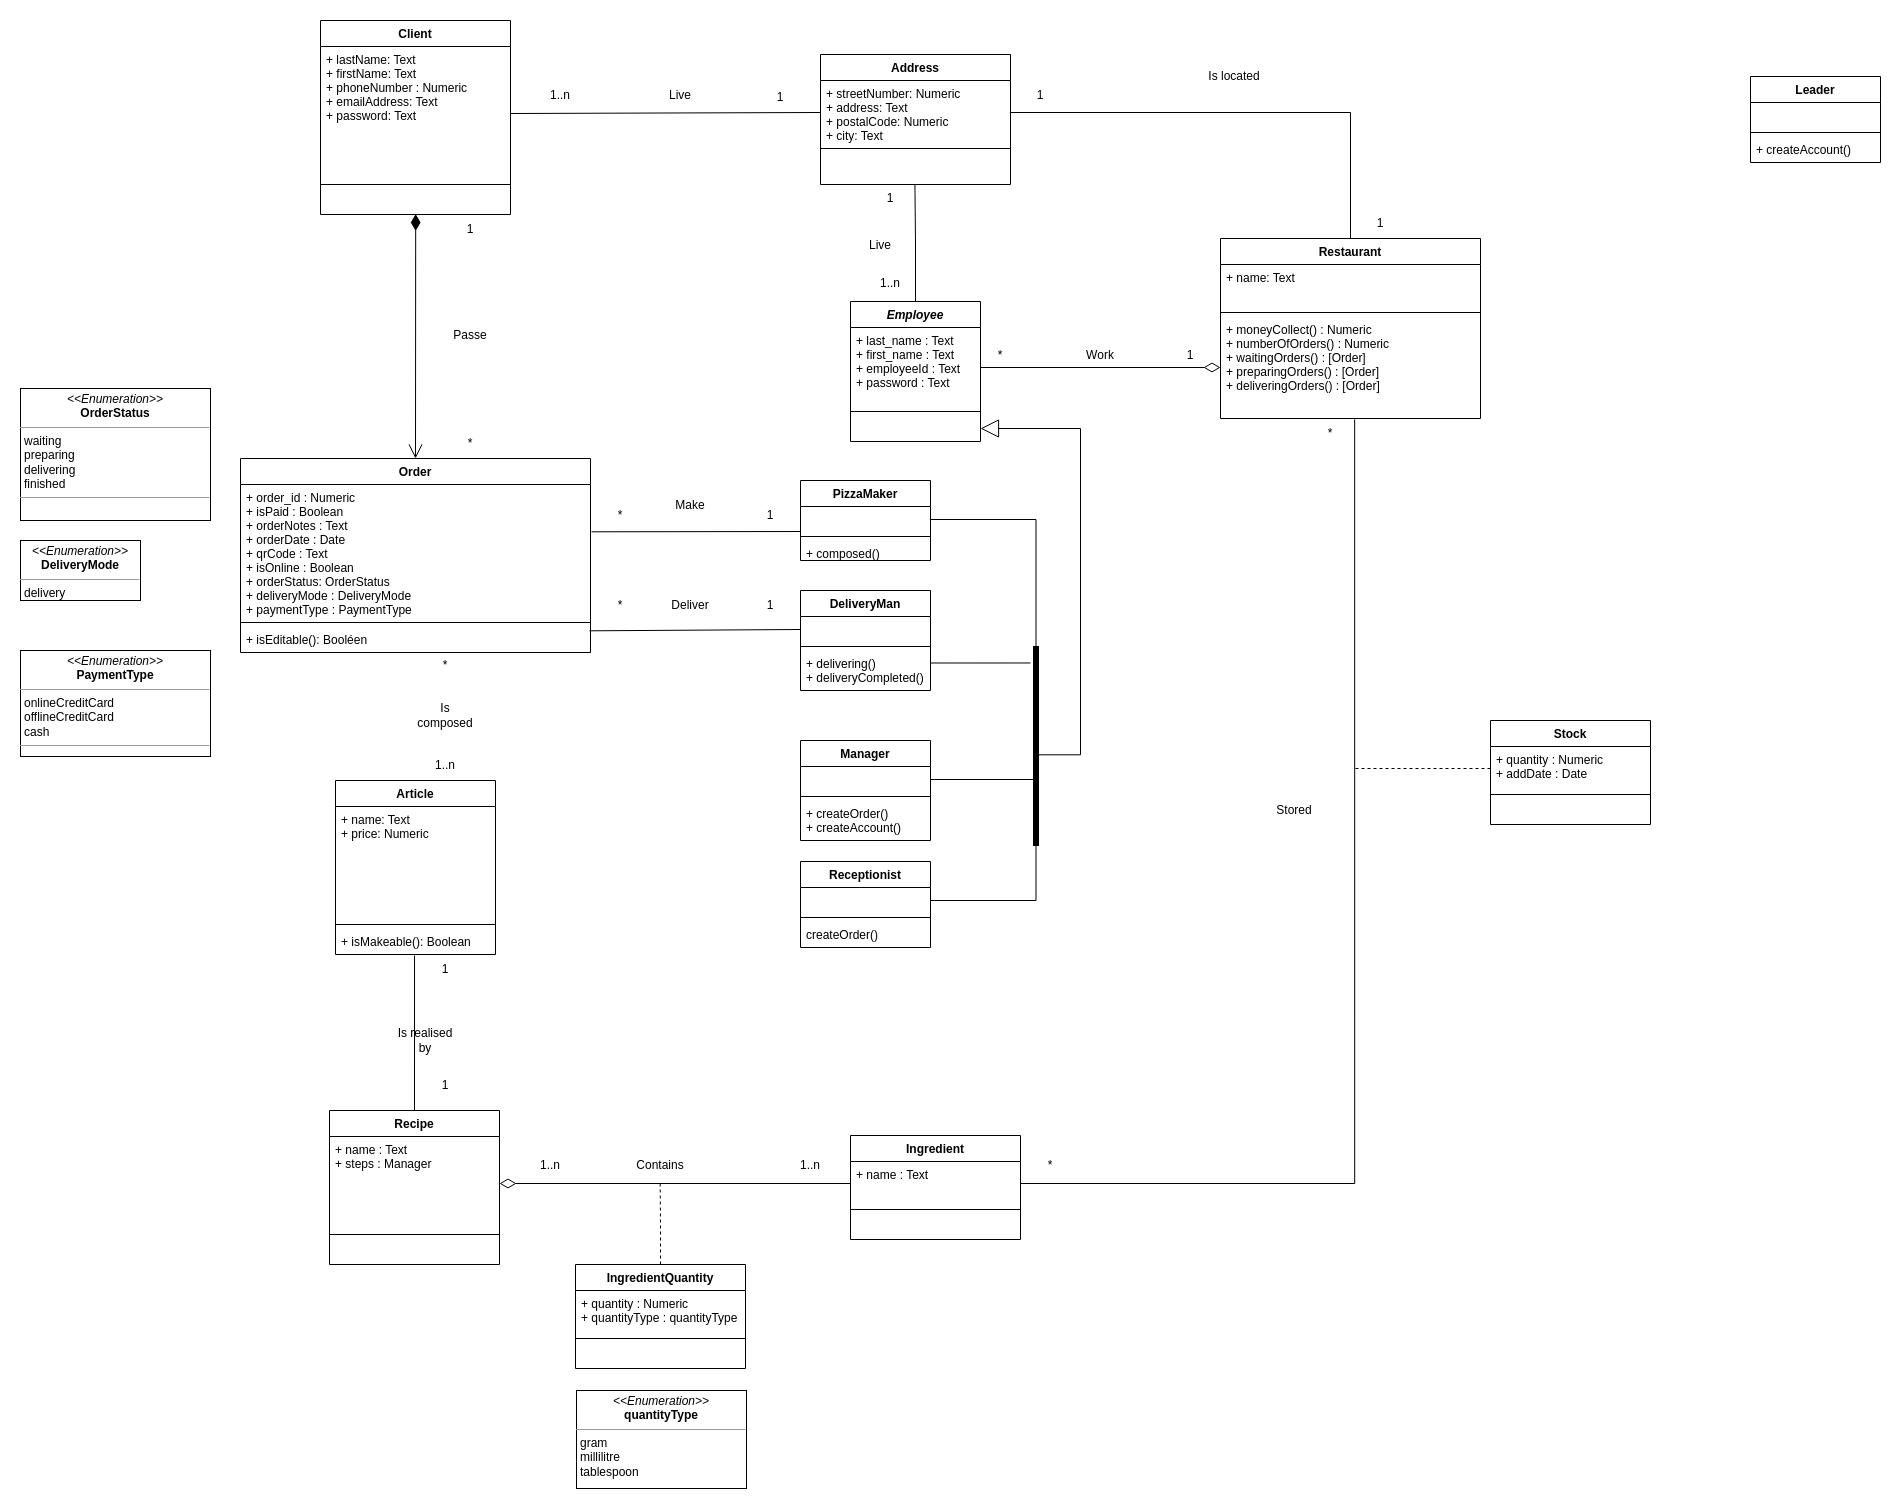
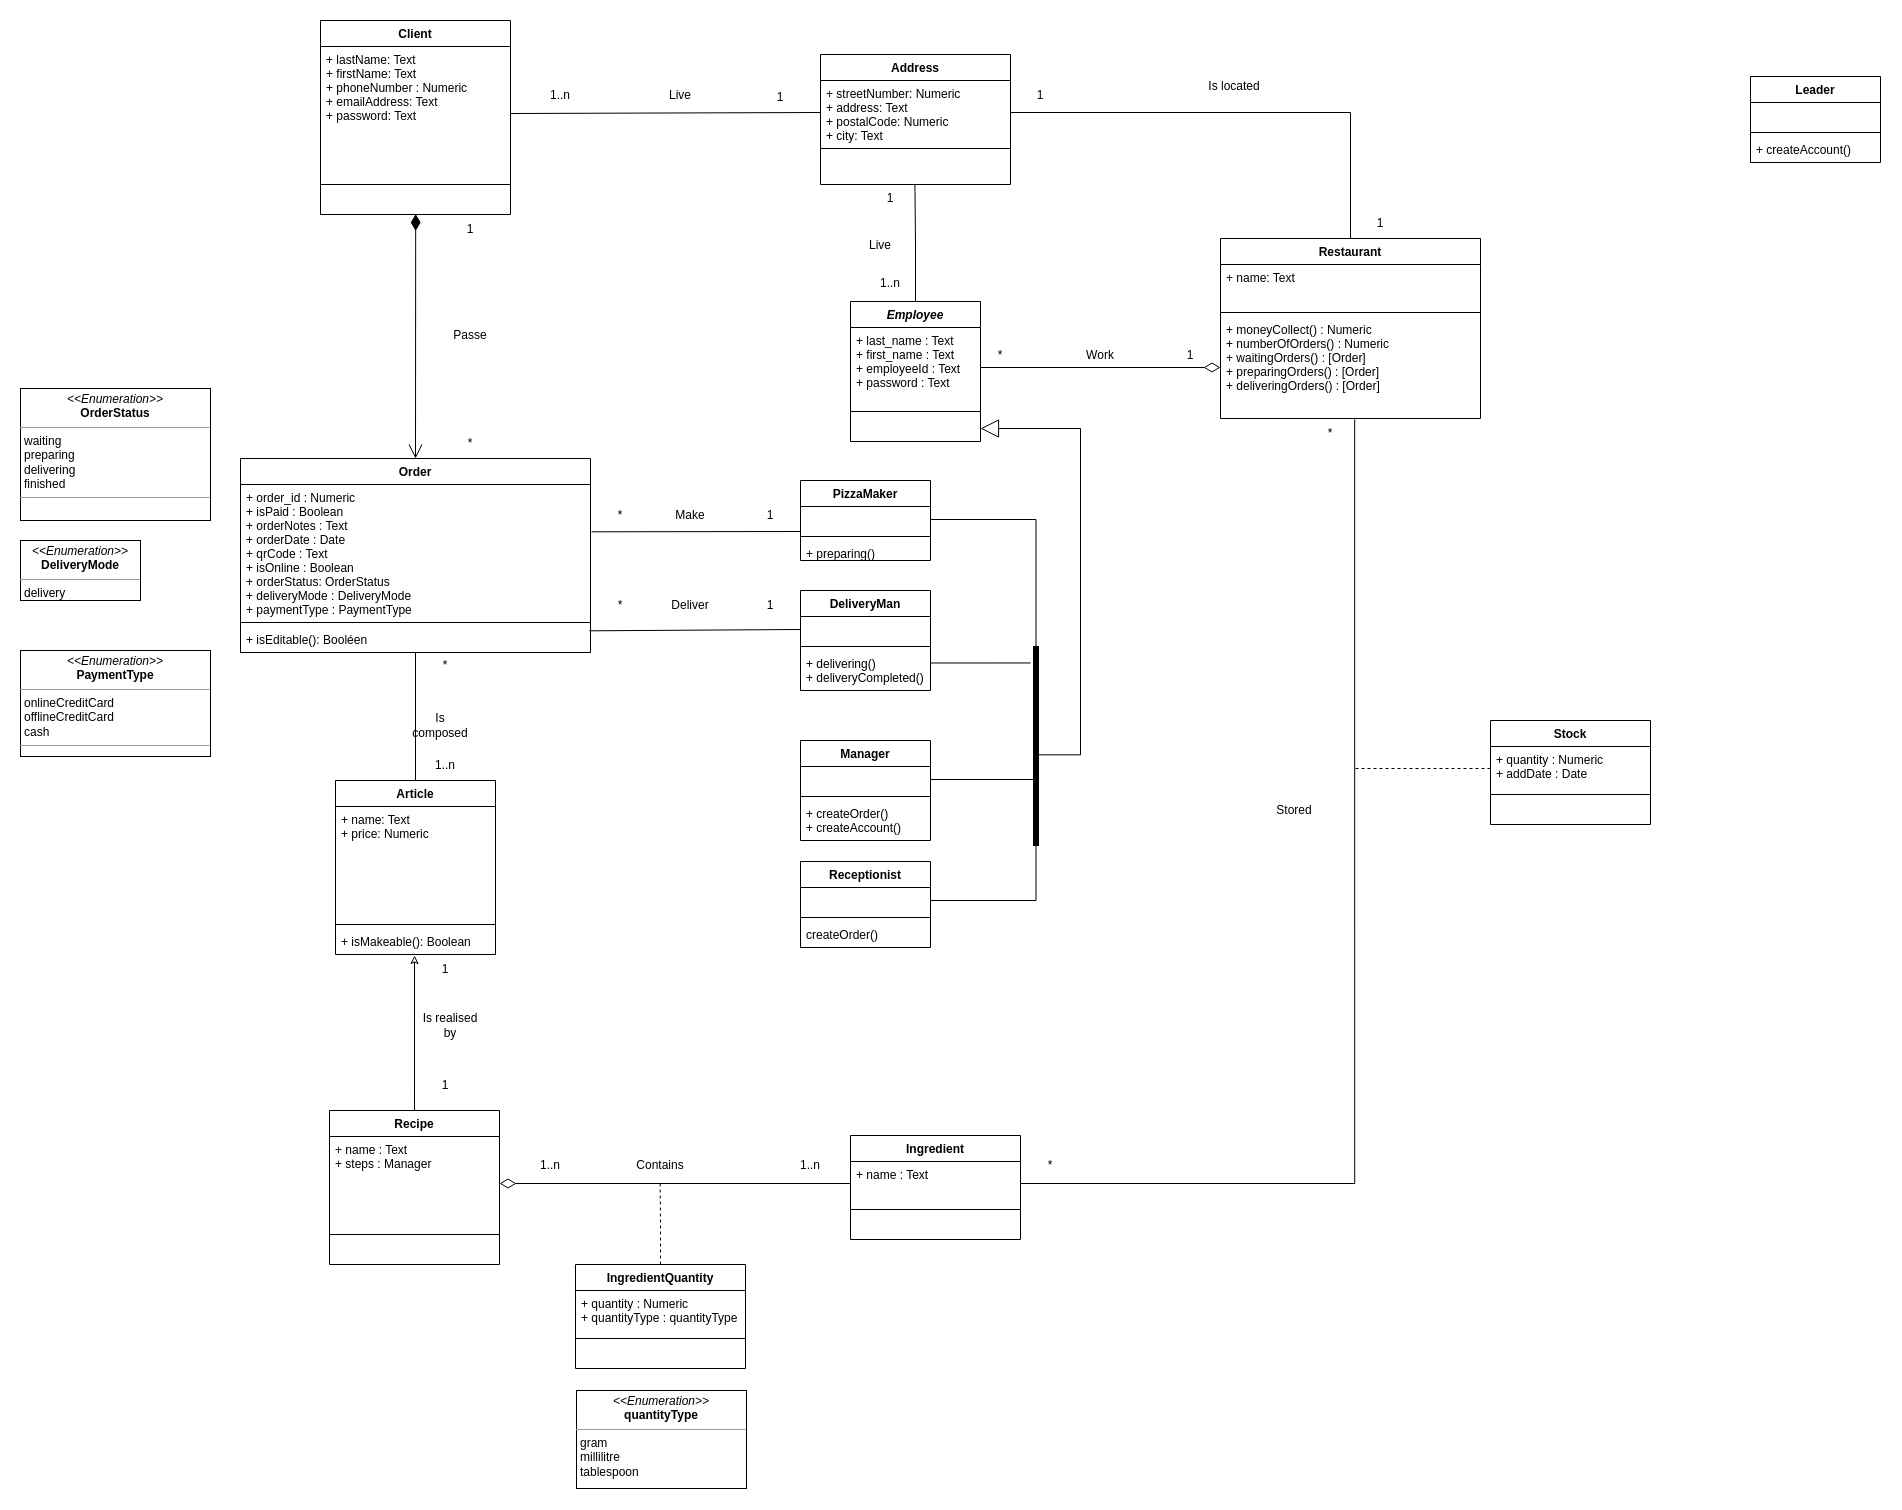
node "Is located": moved (1235, 77) -> (1235, 87)
node "Make": moved (691, 506) -> (691, 516)
node "+ composed()": label "+ composed()" -> "+ preparing()"
node "Is composed": moved (446, 716) -> (441, 726)
edge "Order" -- "Article": added
edge "+ isMakeable(): Boolean" -- "Recipe": arrowhead none -> classic
node "Is realised by": moved (426, 1041) -> (451, 1026)
